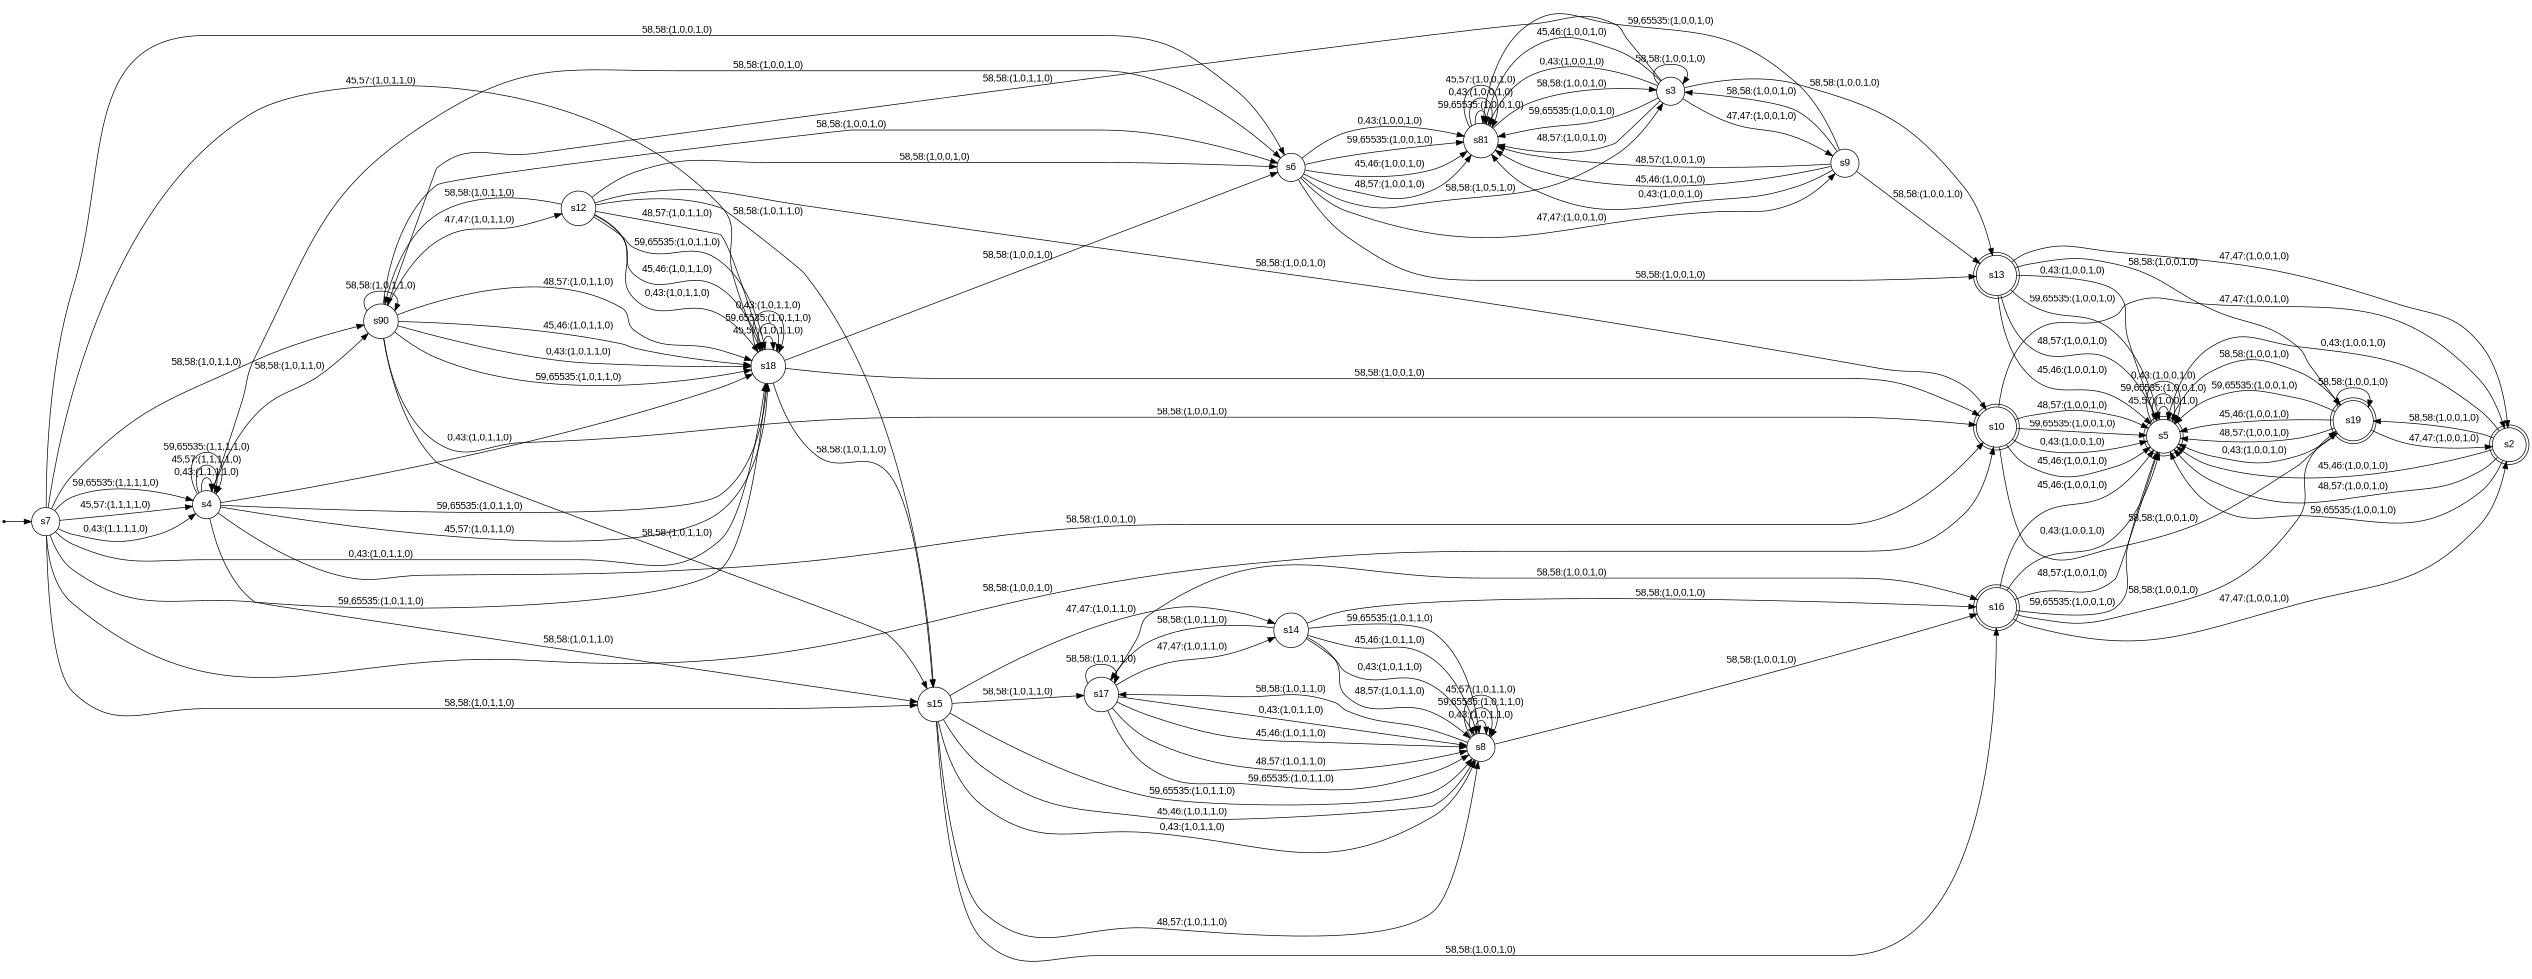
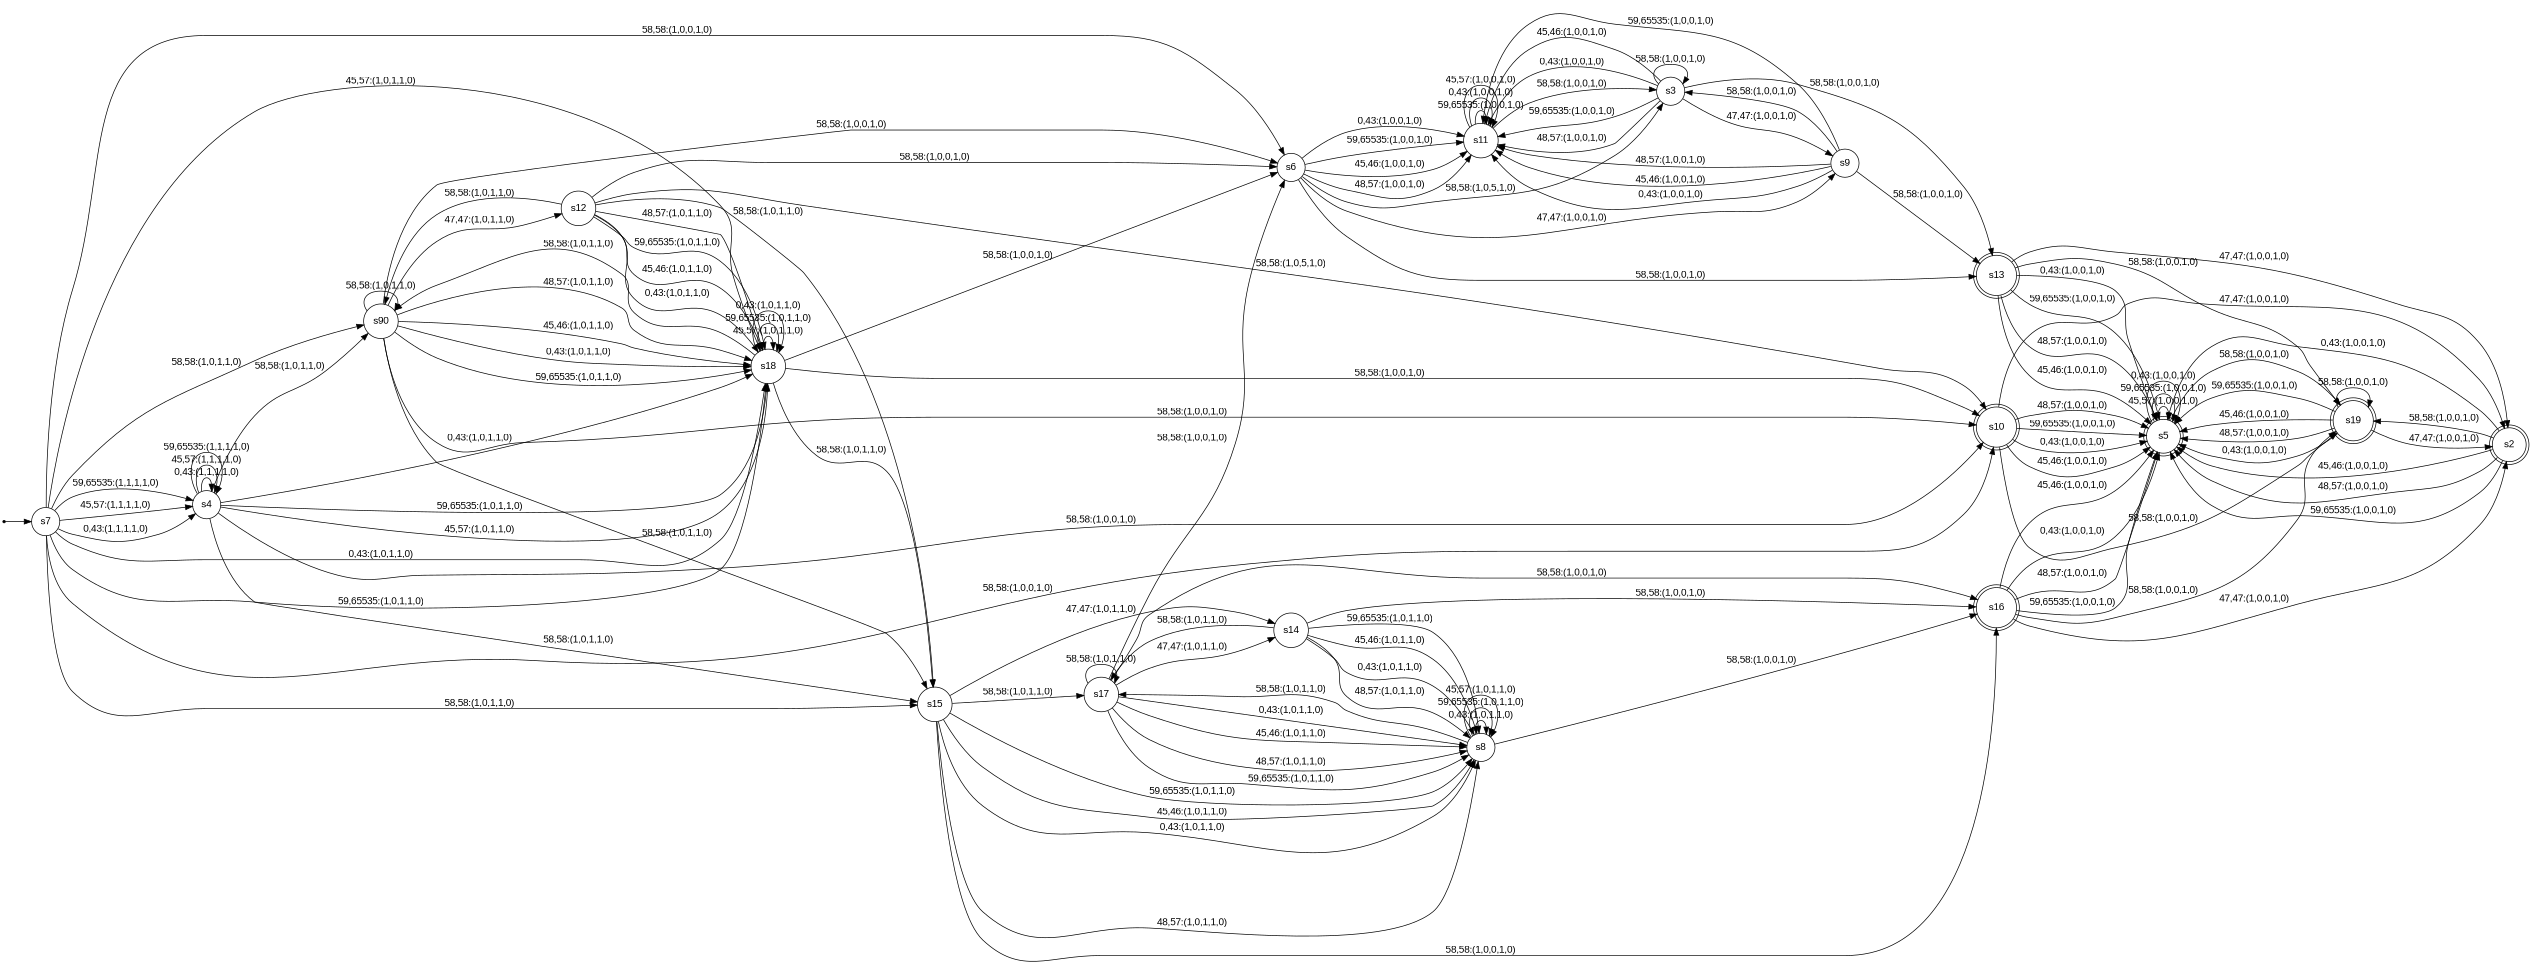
edge "s4" -> "s6": now "s17" -> "s6"
edge "s3" -> "s90": now "s18" -> "s90"
node "s81": label "s81" -> "s11"
edge "s12" -> "s10": label "58,58:(1,0,0,1,0)" -> "58,58:(1,0,5,1,0)"
